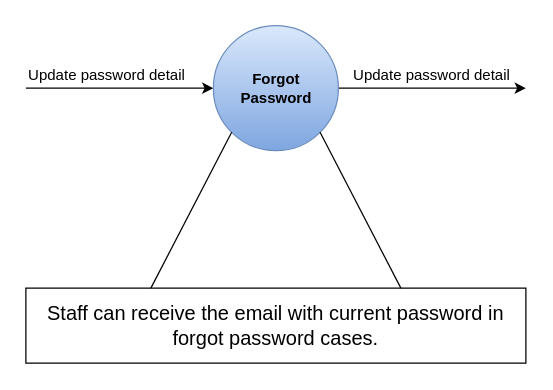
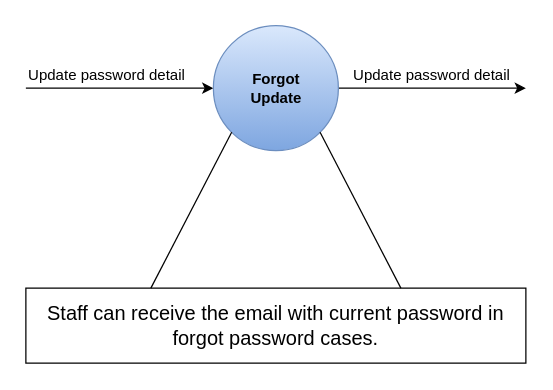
node "Forgot Password": label "Forgot Password" -> "Forgot Update"
